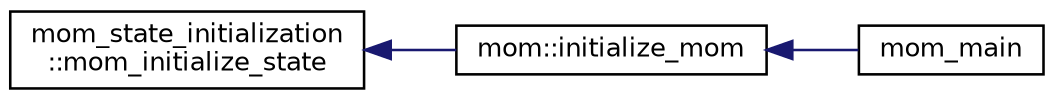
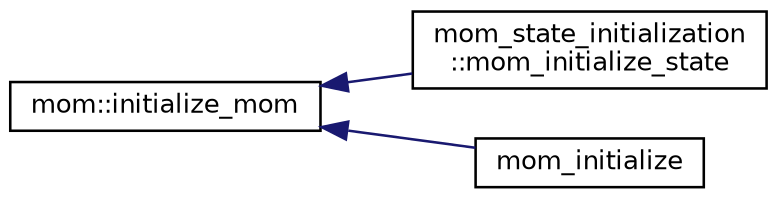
edge "mom::initialize_mom" -> "mom_state_initialization ::mom_initialize_state": reversed
node "mom_main": label "mom_main" -> "mom_initialize"
